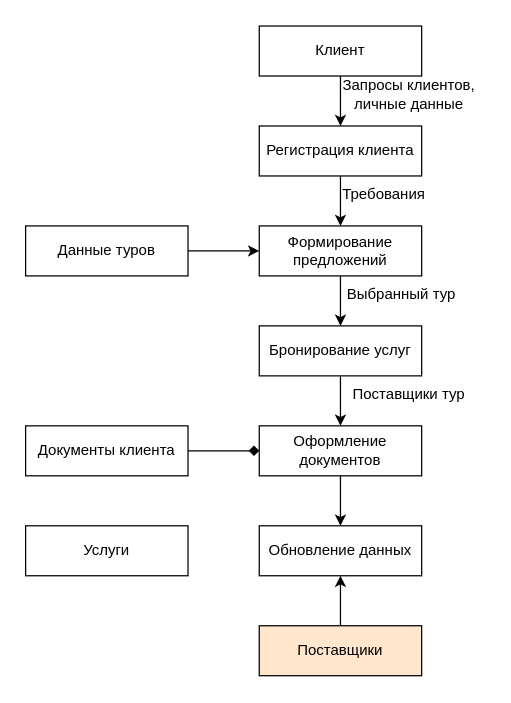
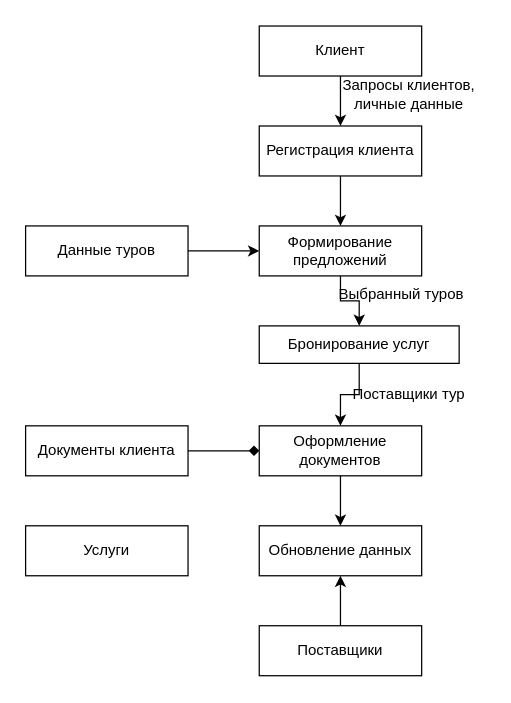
node "Требования": removed
node "Выбранный тур": label "Выбранный тур" -> "Выбранный туров"
node "Бронирование услуг": size 163x50 -> 200x38
node "Поставщики": fillcolor #ffe6cc -> #ffffff
